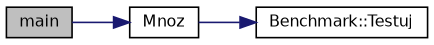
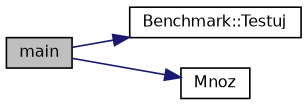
edge "Mnoz" -> "Benchmark::Testuj": now "main" -> "Benchmark::Testuj"
